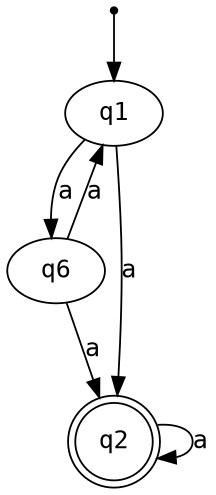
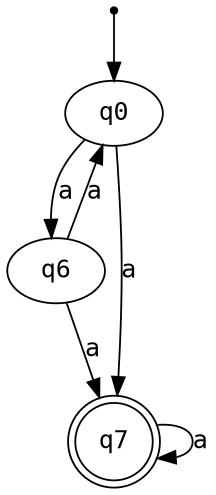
node "q1": label "q1" -> "q0"
node "q2": label "q2" -> "q7"
